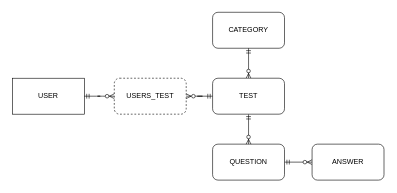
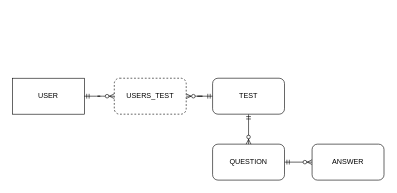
node "CATEGORY": removed
edge "CATEGORY" -- "TEST": removed
